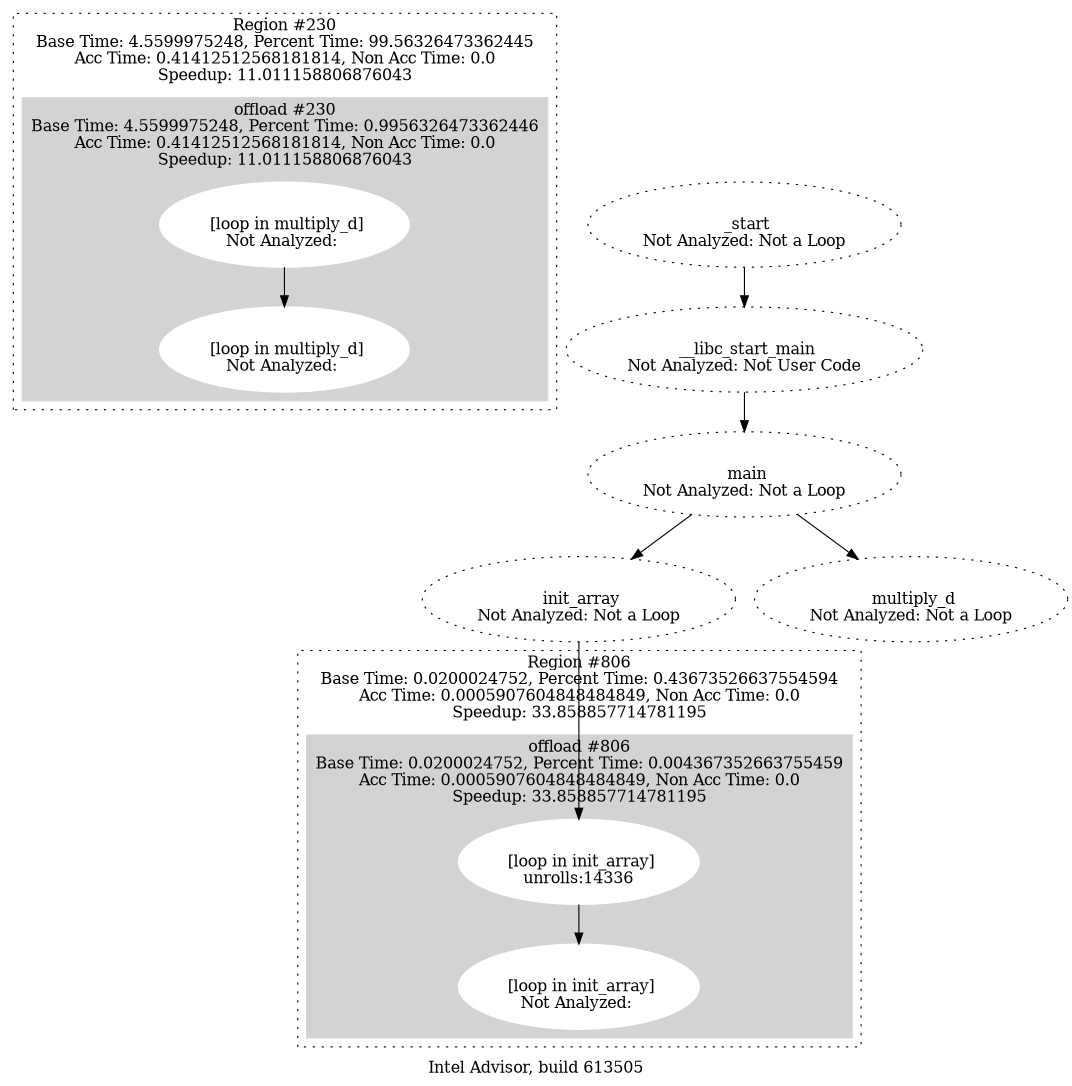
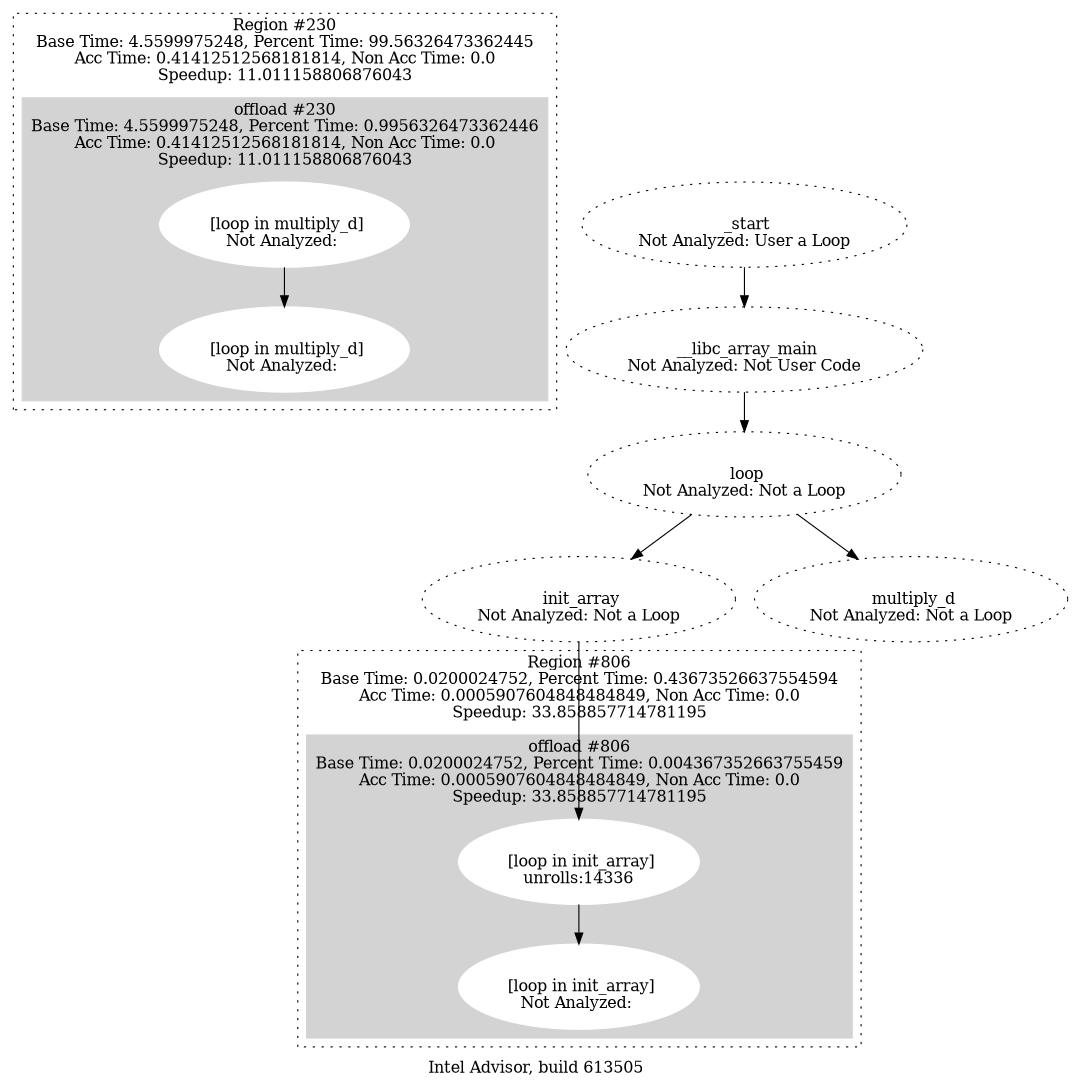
node "_start Not Analyzed: Not a Loop": label "_start Not Analyzed: Not a Loop" -> "_start Not Analyzed: User a Loop"
node "__libc_start_main Not Analyzed: Not User Code": label "__libc_start_main Not Analyzed: Not User Code" -> "__libc_array_main Not Analyzed: Not User Code"
node "main Not Analyzed: Not a Loop": label "main Not Analyzed: Not a Loop" -> "loop Not Analyzed: Not a Loop"
